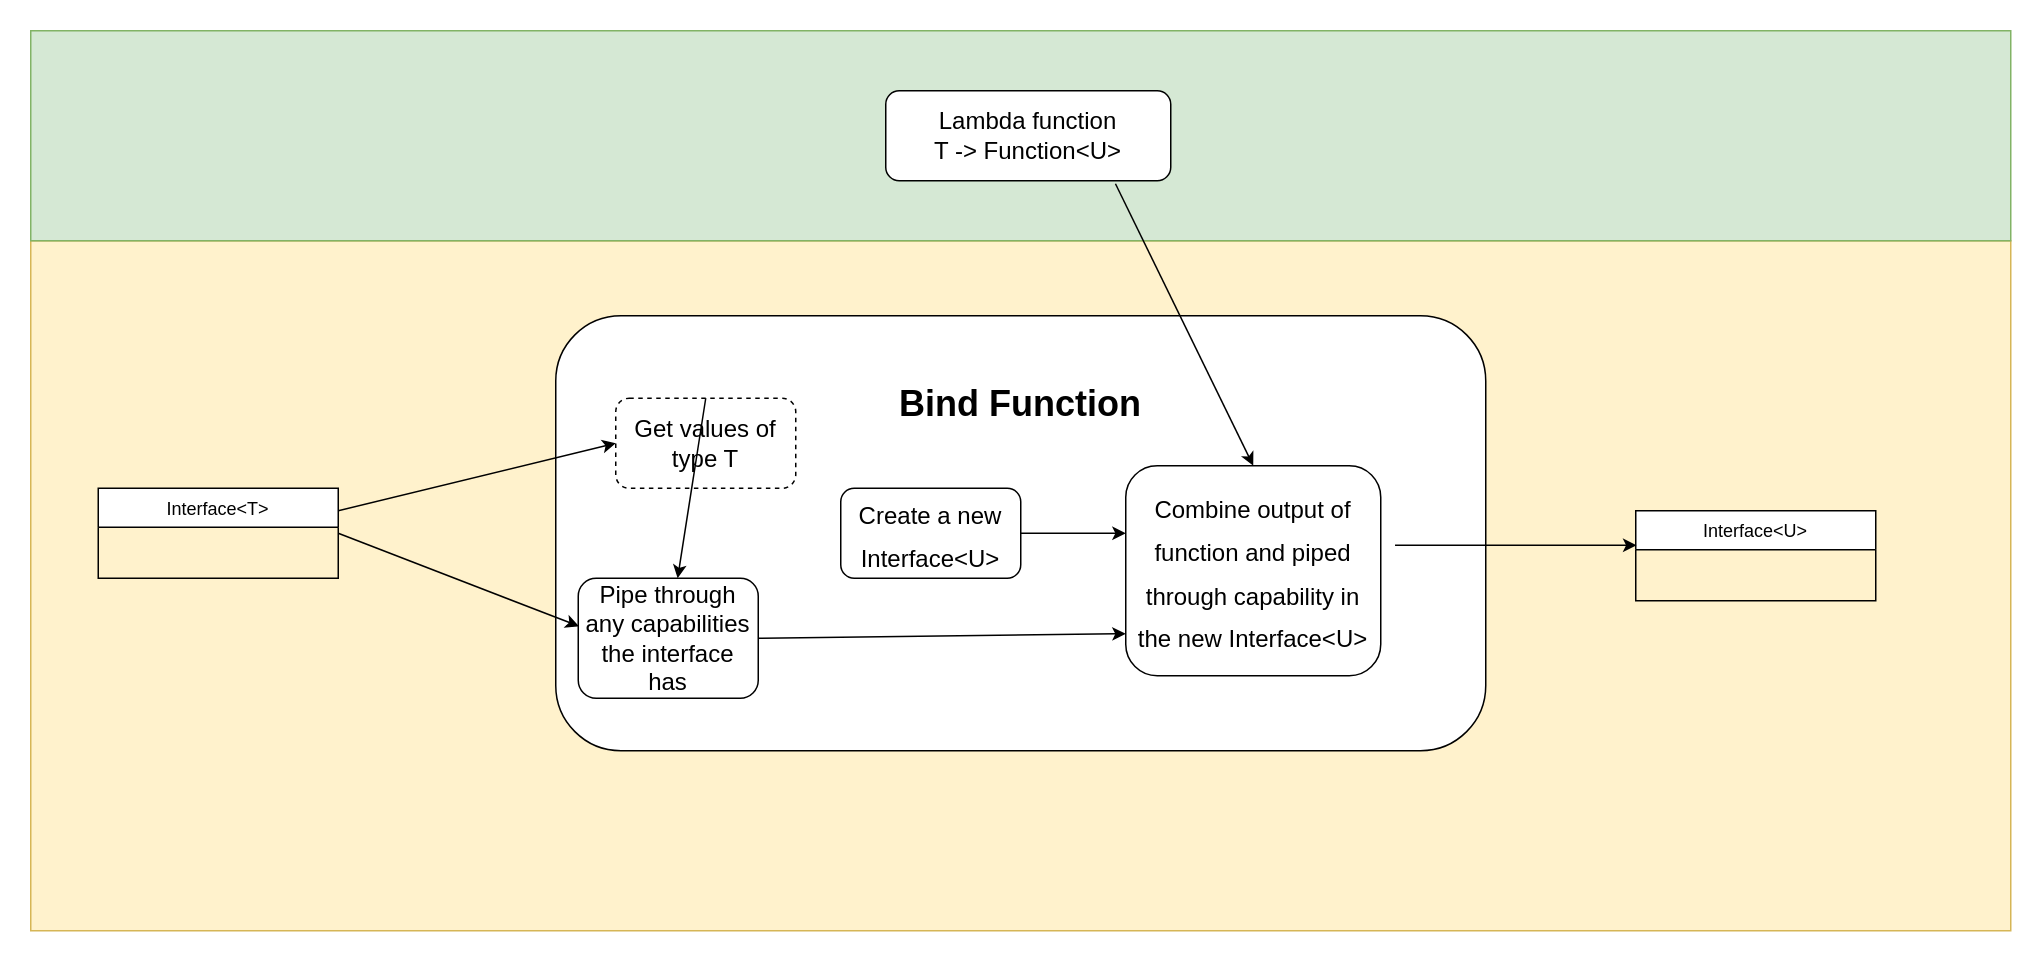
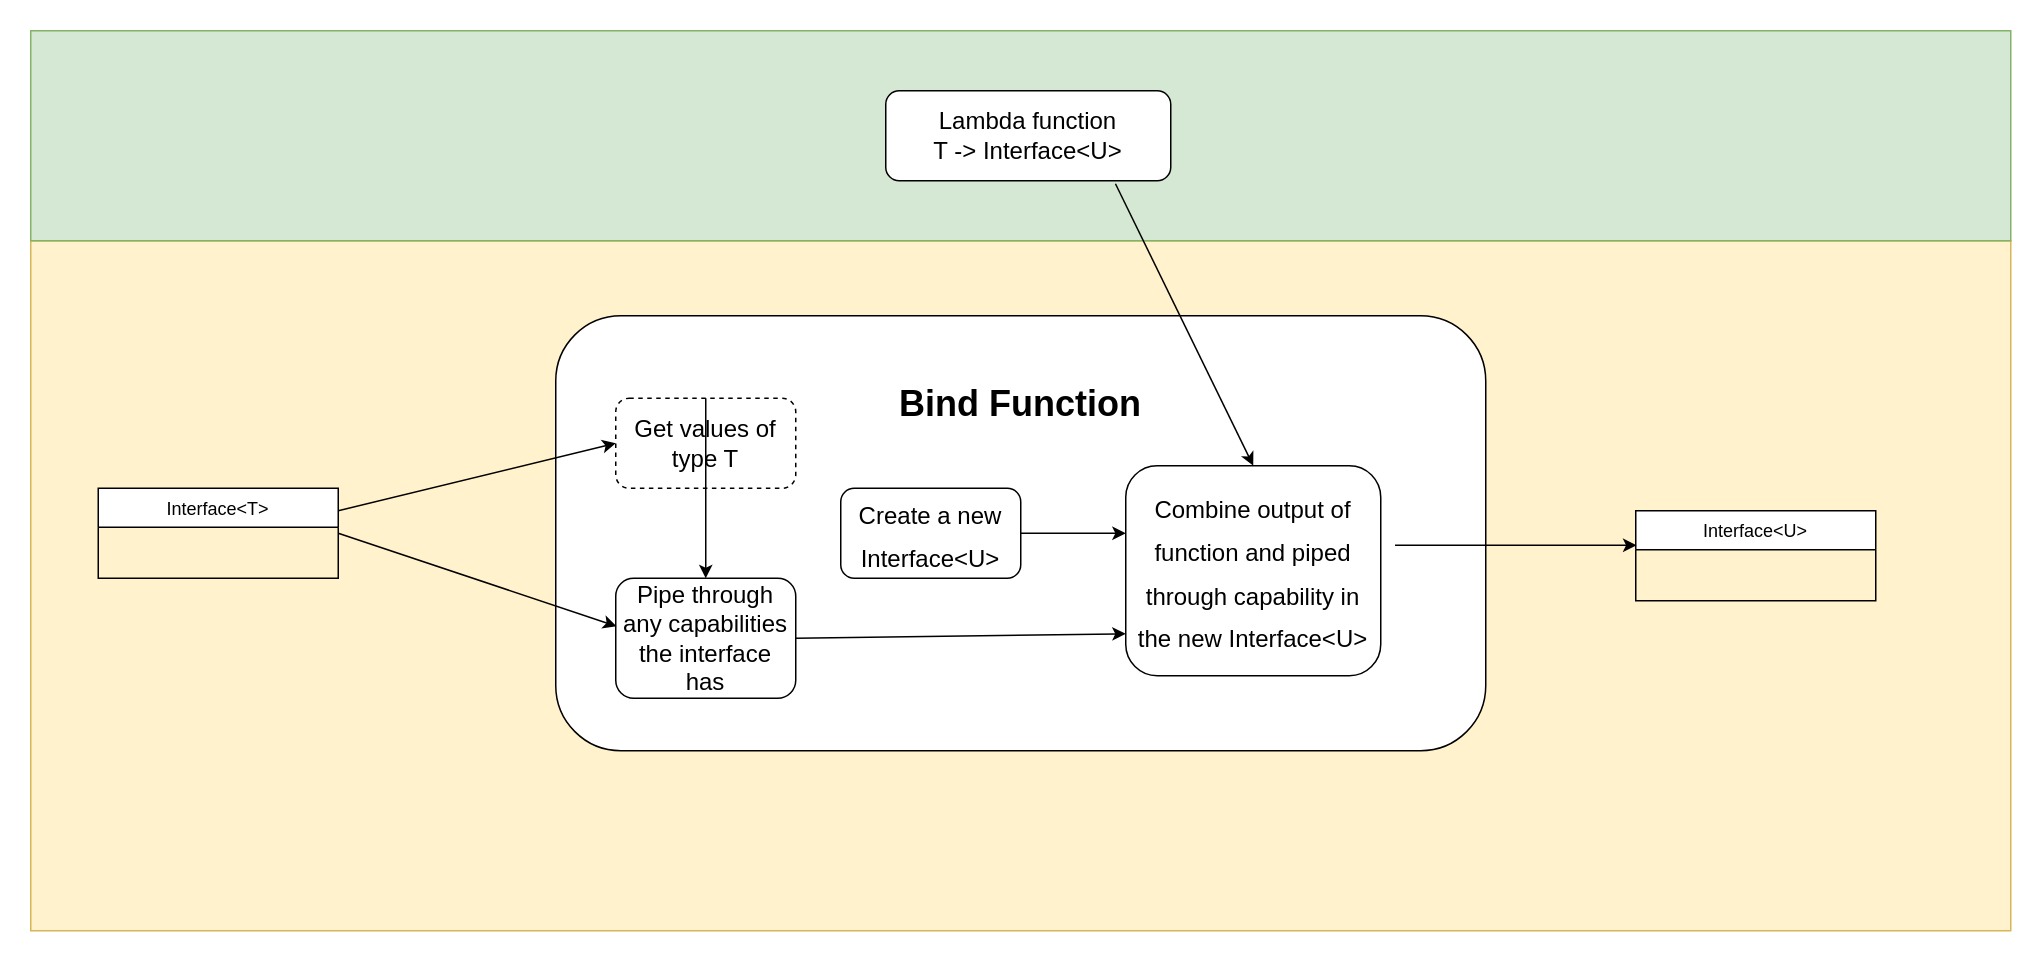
node "Lambda function T -> Function<U>": label "Lambda function T -> Function<U>" -> "Lambda function T -> Interface<U>"
node "Pipe through any capabilities the interface has": moved (668, 638) -> (706, 638)
